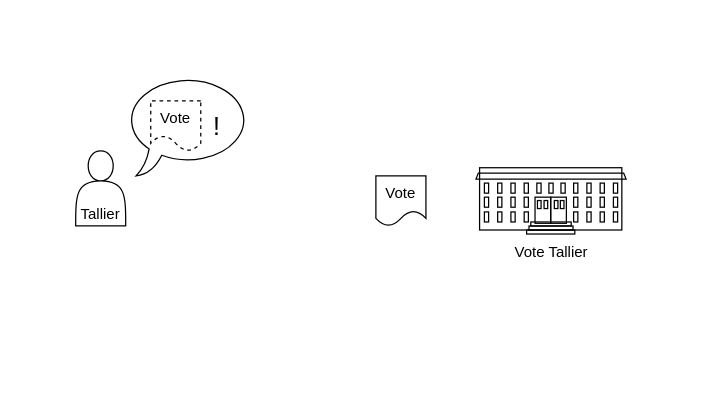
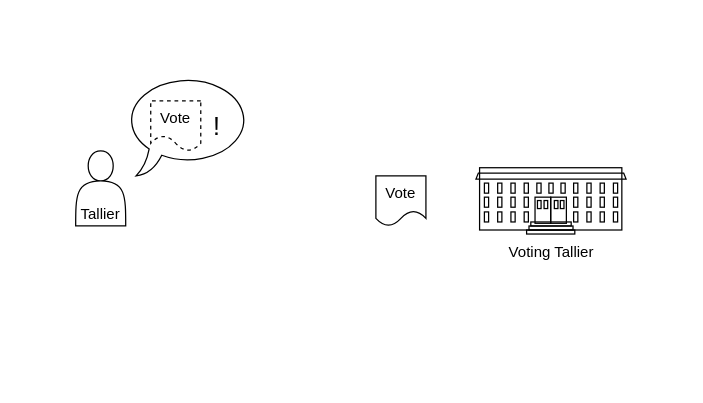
node "Vote Tallier": label "Vote Tallier" -> "Voting Tallier"
